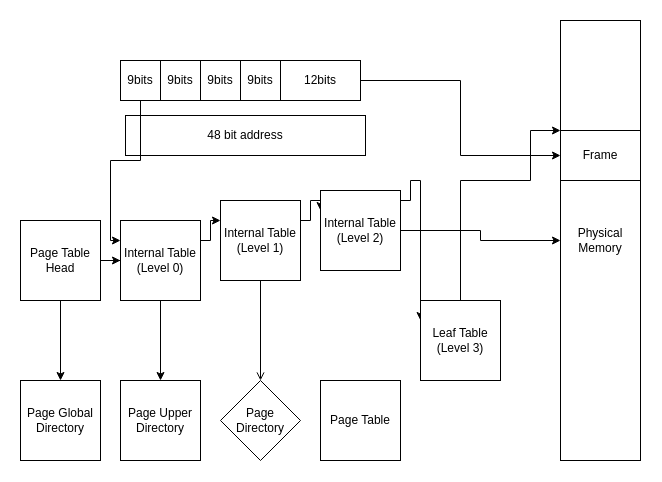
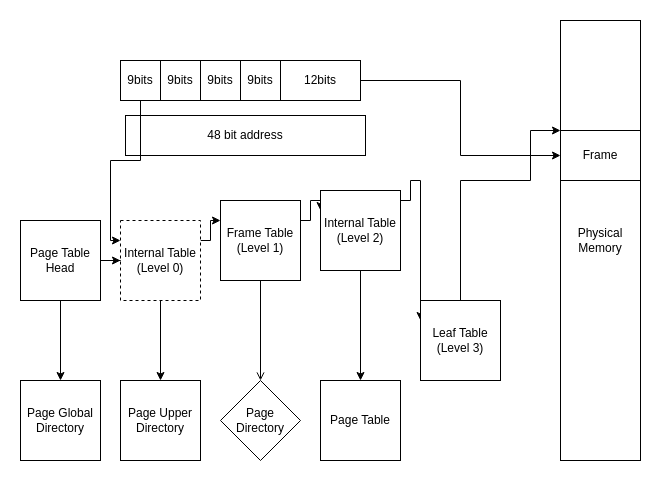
edge "Internal Table (Level 2)" -> "Physical Memory": now "Internal Table (Level 2)" -> "Page Table"
node "Internal Table (Level 1)": label "Internal Table (Level 1)" -> "Frame Table (Level 1)"
node "Internal Table (Level 0)": style solid -> dashed
